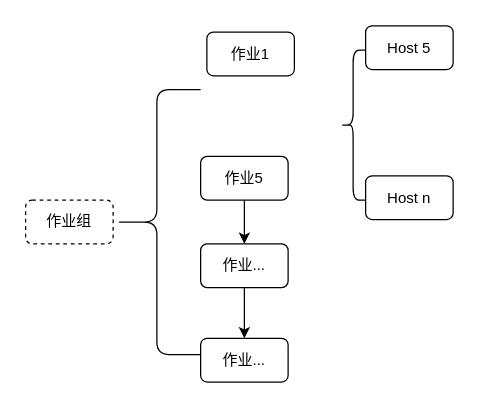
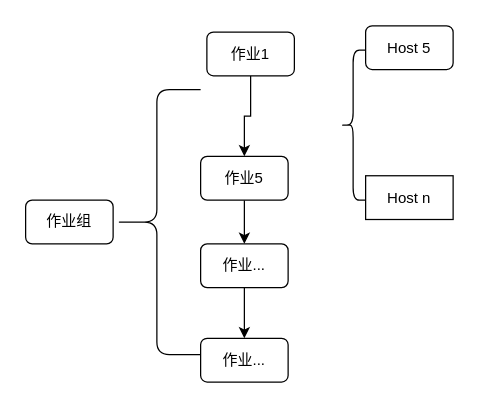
edge "作业1" -> "作业5": added
node "Host n": shape rounded rectangle -> rectangle
node "作业组": style dashed -> solid
